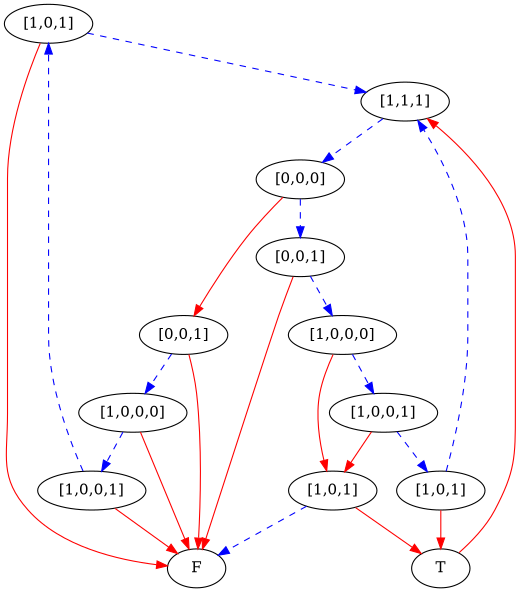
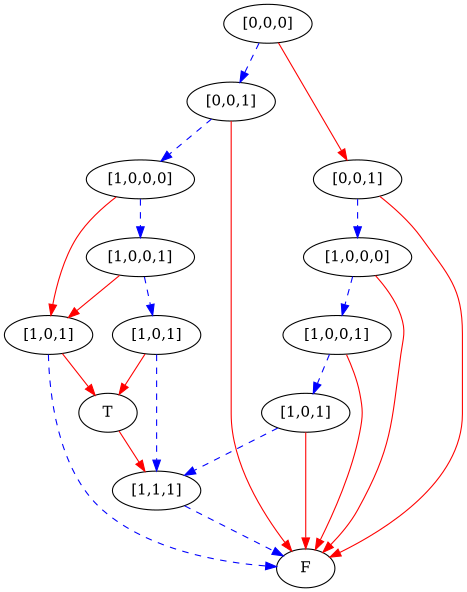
edge "[1,1,1]" -> "[0,0,0]": now "[1,1,1]" -> "F"
